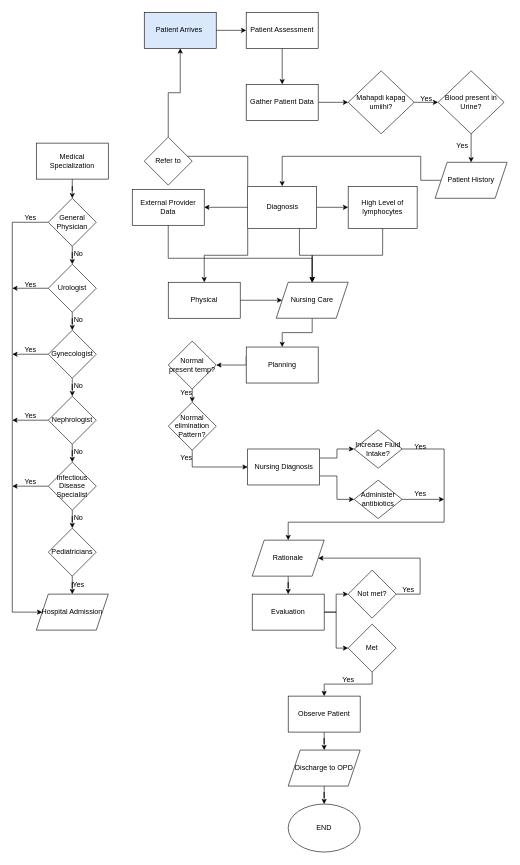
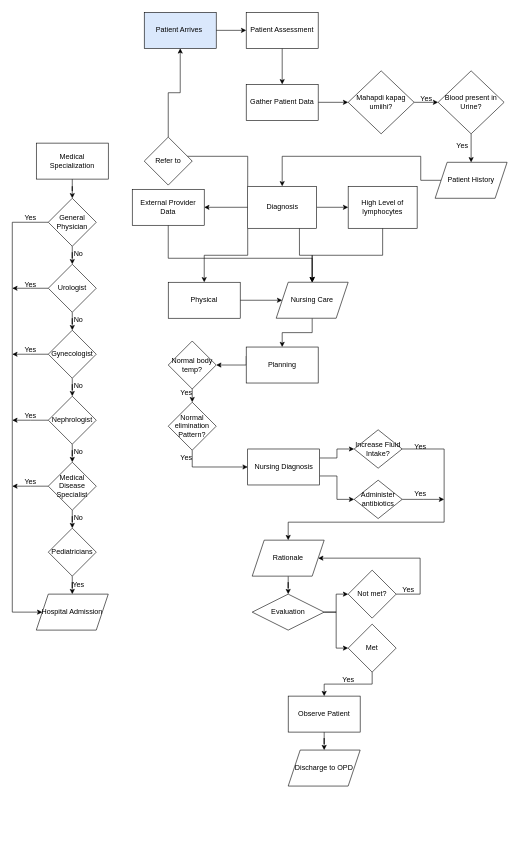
node "Normal present temp?": label "Normal present temp?" -> "Normal body temp?"
node "Infectious Disease Specialist": label "Infectious Disease Specialist" -> "Medical Disease Specialist"
node "Evaluation": shape rectangle -> diamond
edge "Discharge to OPD" -> "END": removed
node "END": removed
